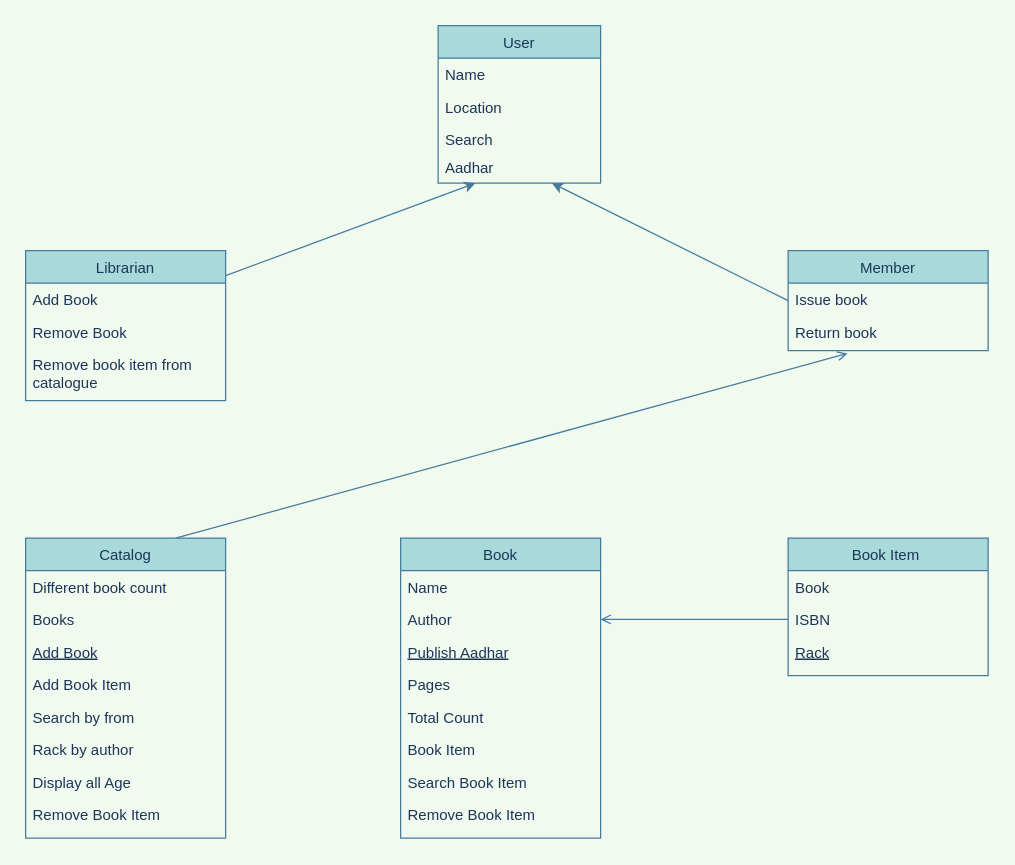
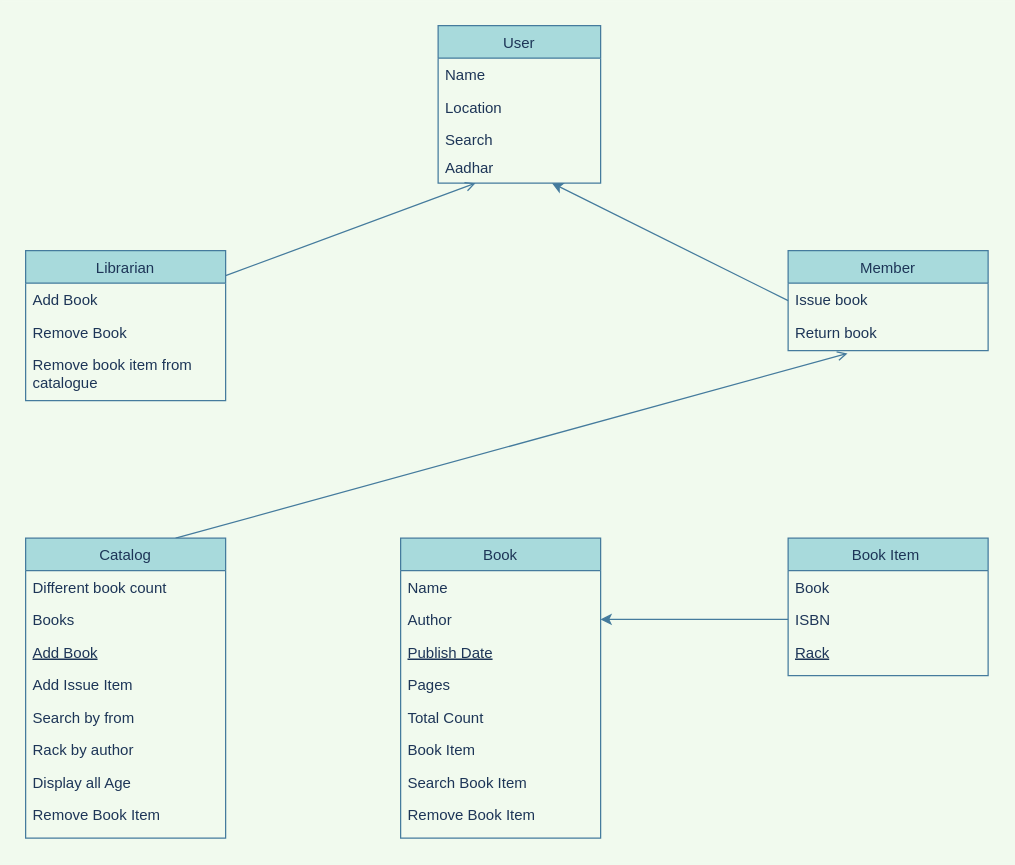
edge "Librarian" -> "Aadhar": arrowhead classic -> open
edge "ISBN" -> "Author": arrowhead open -> classic
node "Publish Aadhar": label "Publish Aadhar" -> "Publish Date"
node "Add Book Item": label "Add Book Item" -> "Add Issue Item"
